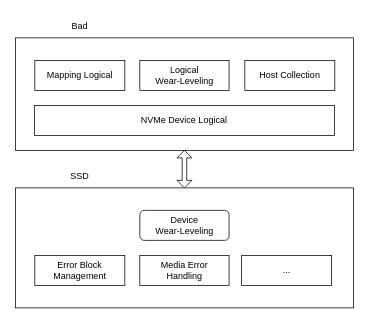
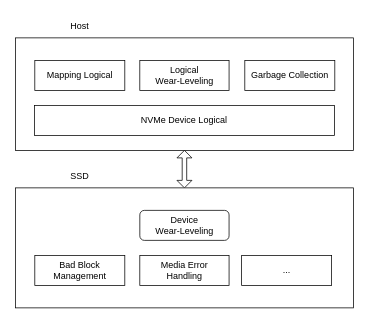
node "Bad": label "Bad" -> "Host"
node "Host Collection": label "Host Collection" -> "Garbage Collection"
node "Error Block Management": label "Error Block Management" -> "Bad Block Management"
